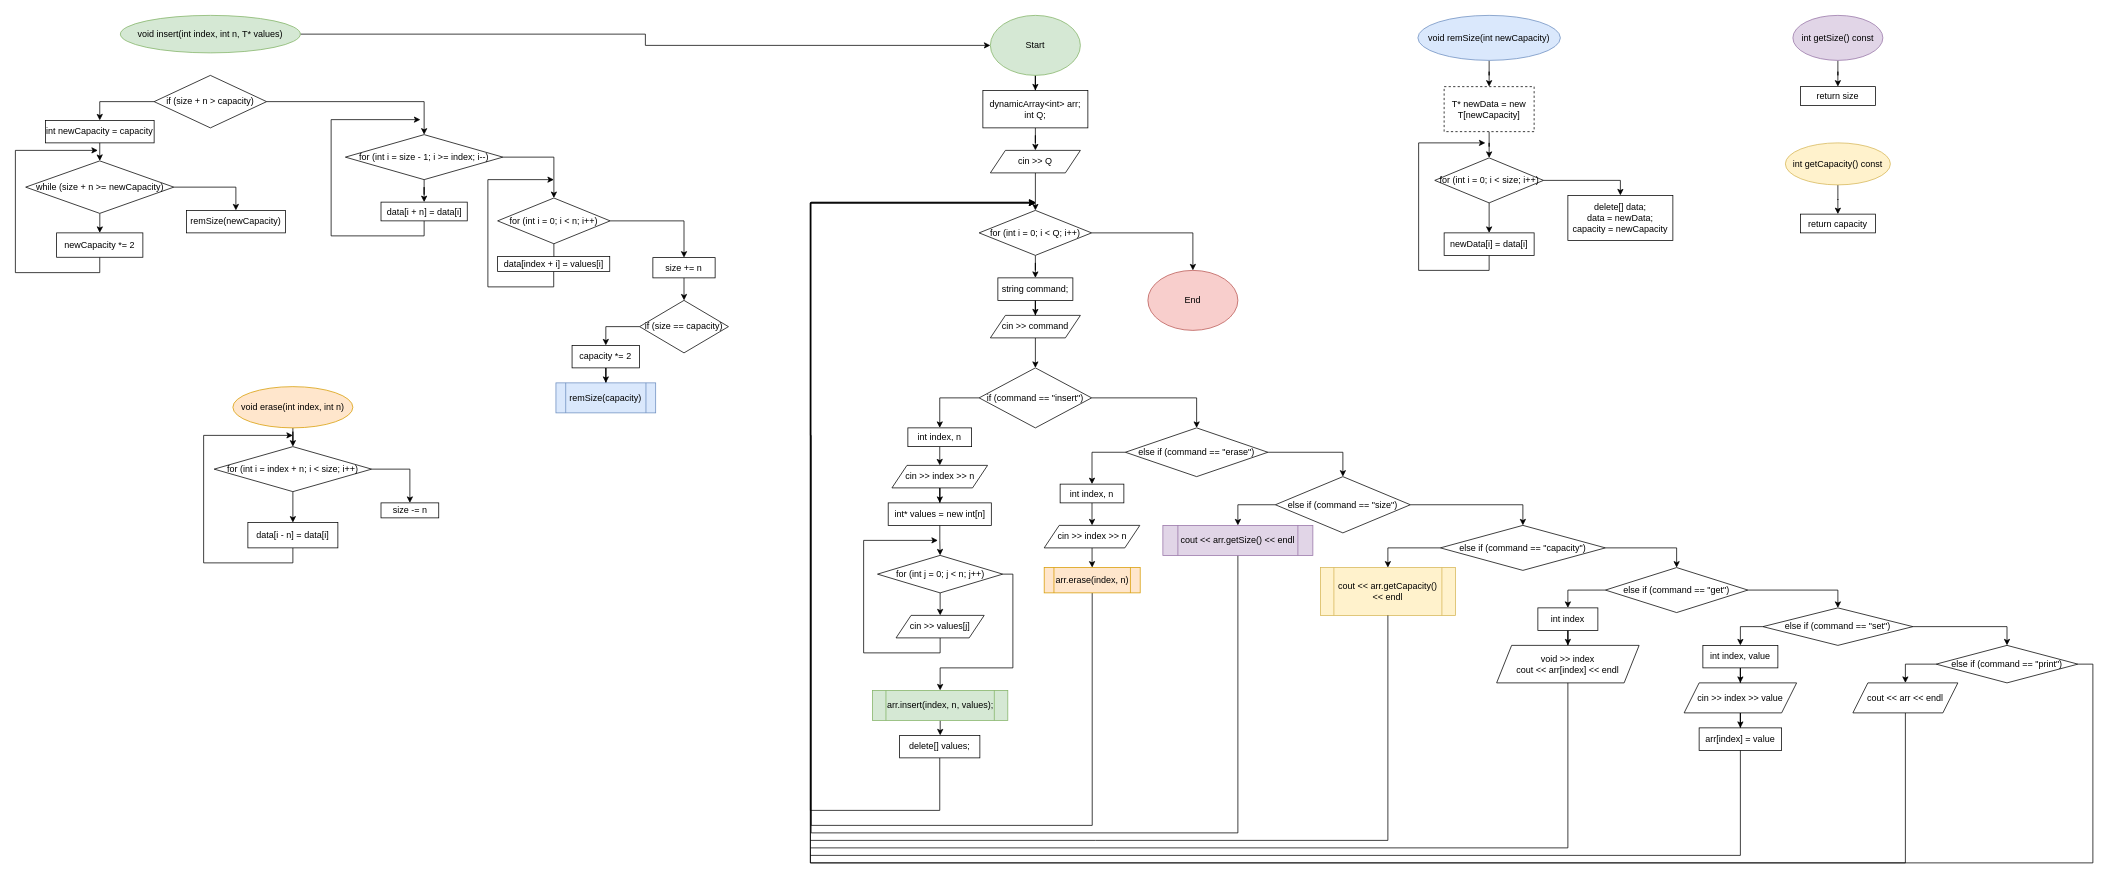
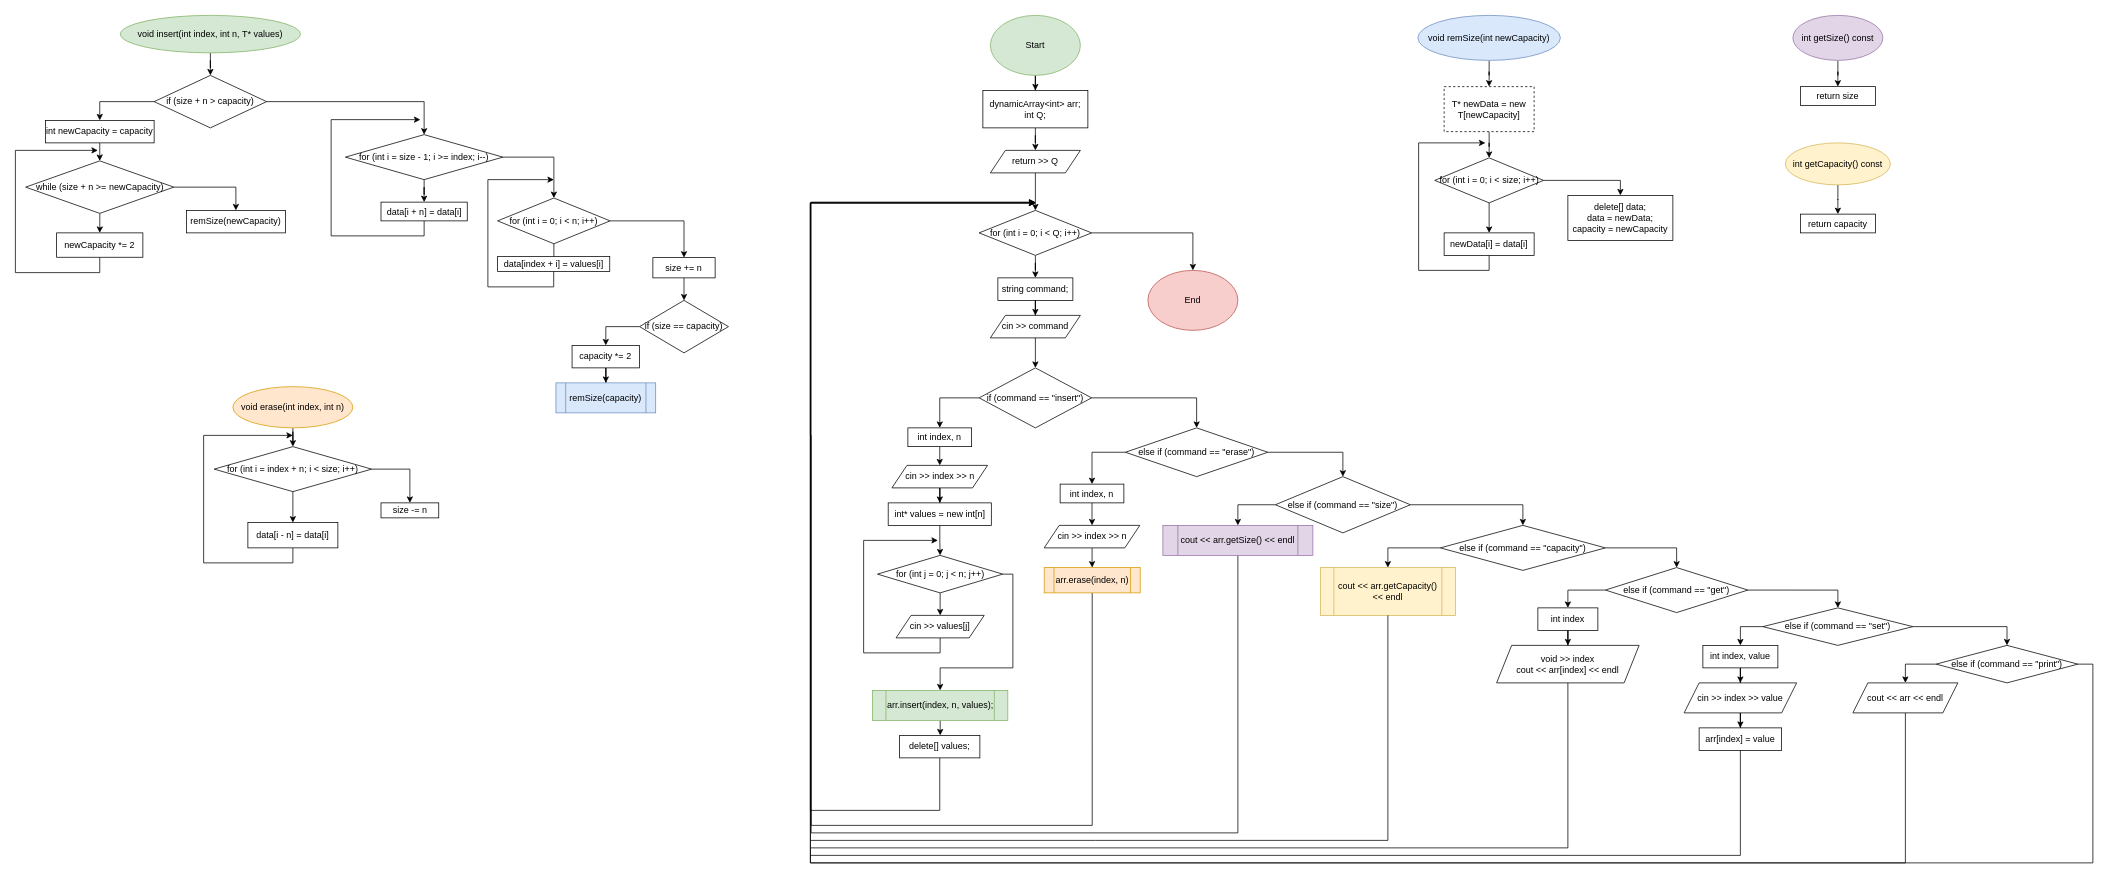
edge "void insert(int index, int n, T* values)" -> "Start": now "void insert(int index, int n, T* values)" -> "if (size + n > capacity)"
node "cin >> Q": label "cin >> Q" -> "return >> Q"
